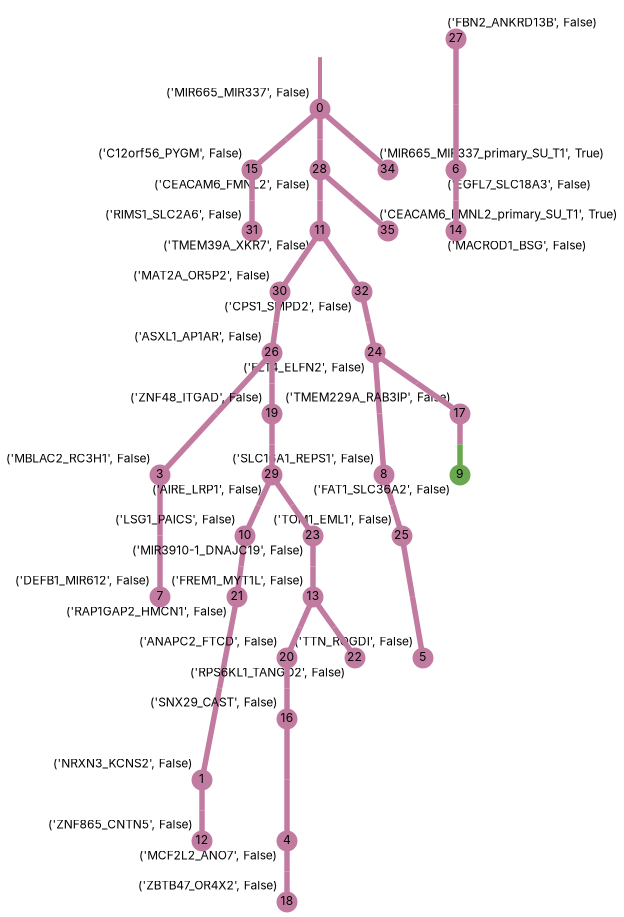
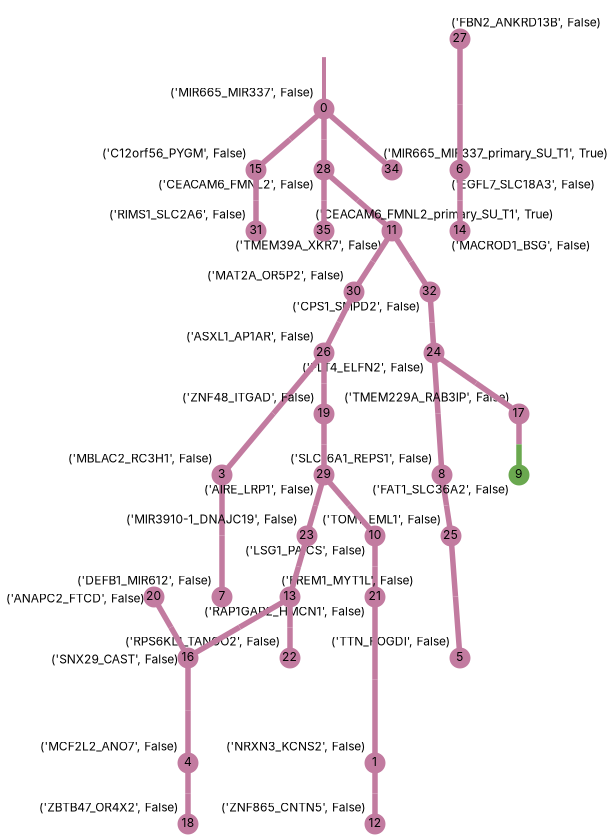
edge "13 ('FREM1_MYT1L', False)" -> "20 ('ANAPC2_FTCD', False)": now "13 ('FREM1_MYT1L', False)" -> "16 ('SNX29_CAST', False)"
